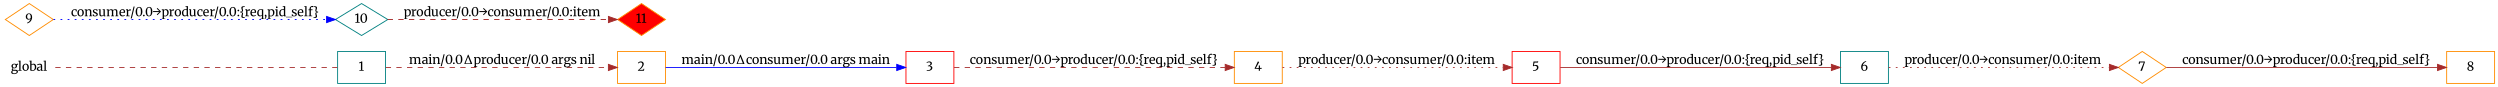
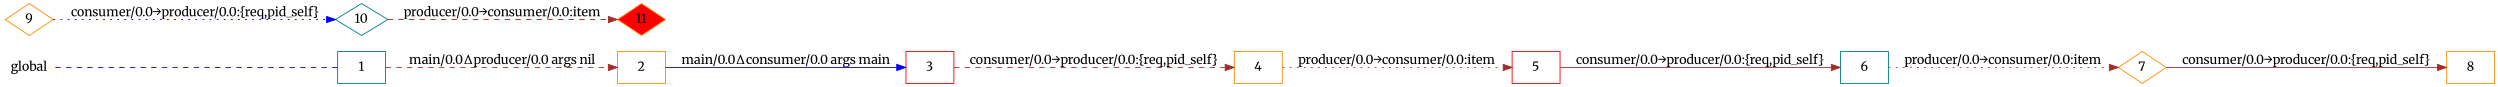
edge "global" -- "1": color brown -> blue
